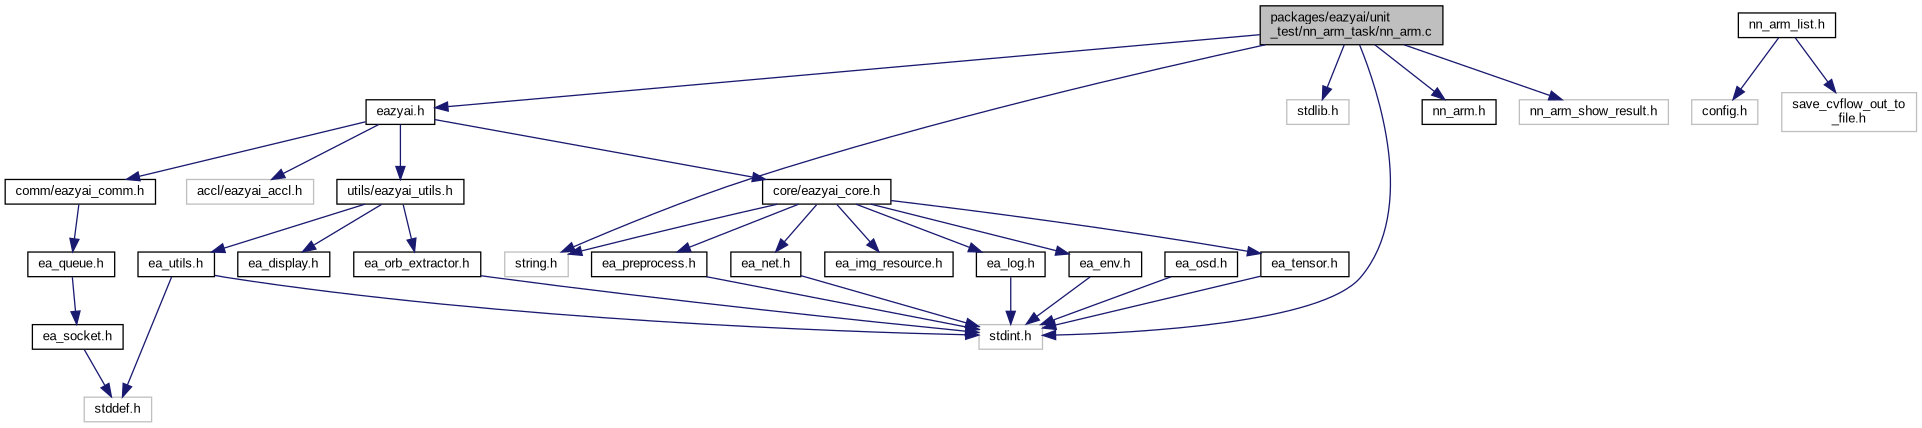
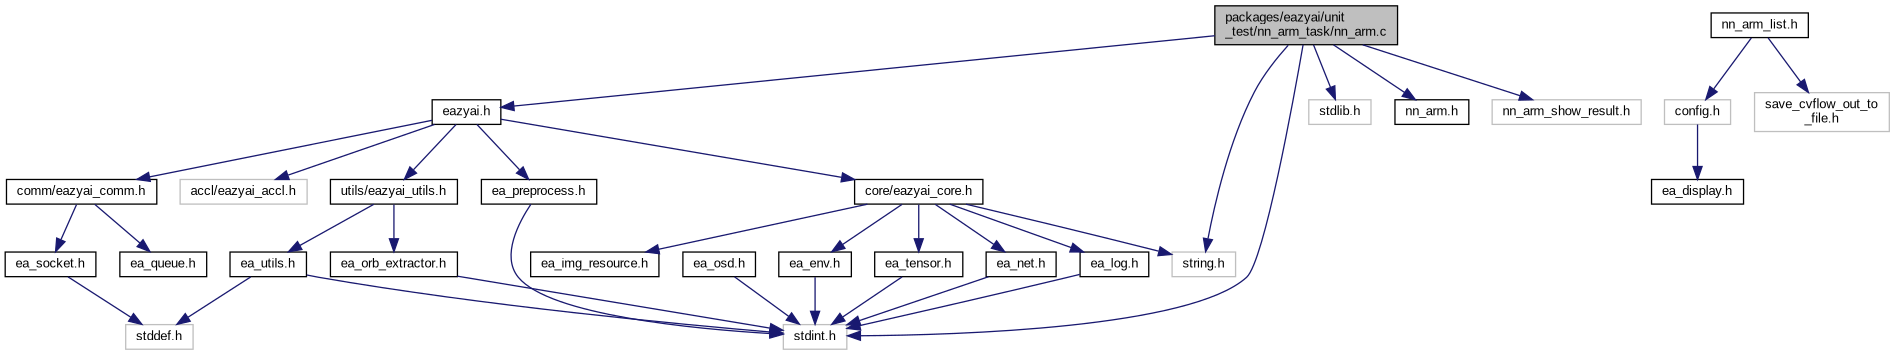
edge "utils/eazyai_utils.h" -> "ea_display.h": now "config.h" -> "ea_display.h"
edge "core/eazyai_core.h" -> "ea_preprocess.h": now "eazyai.h" -> "ea_preprocess.h"
edge "ea_queue.h" -> "ea_socket.h": now "comm/eazyai_comm.h" -> "ea_socket.h"
